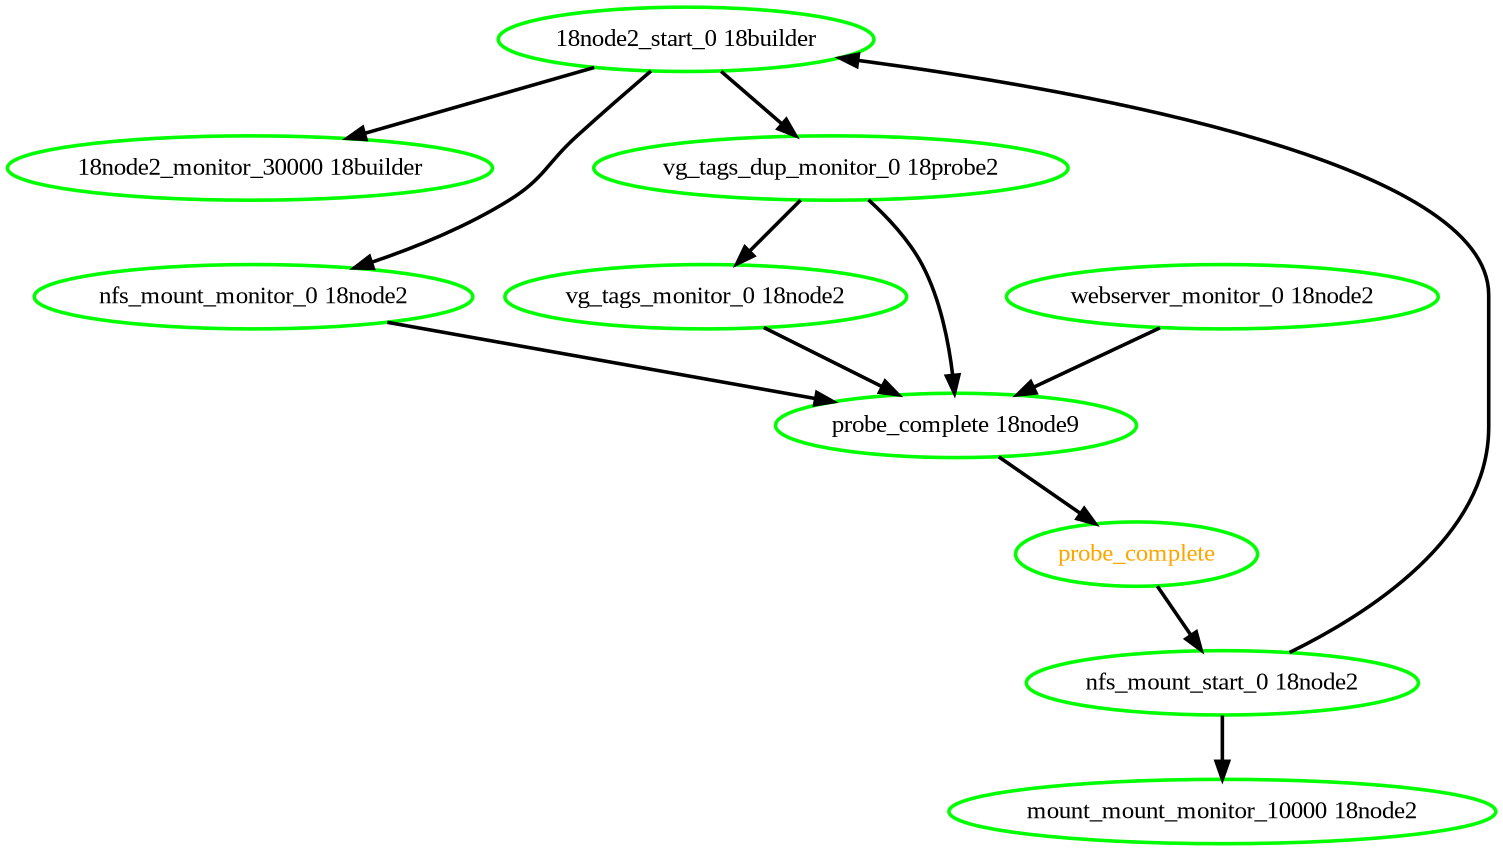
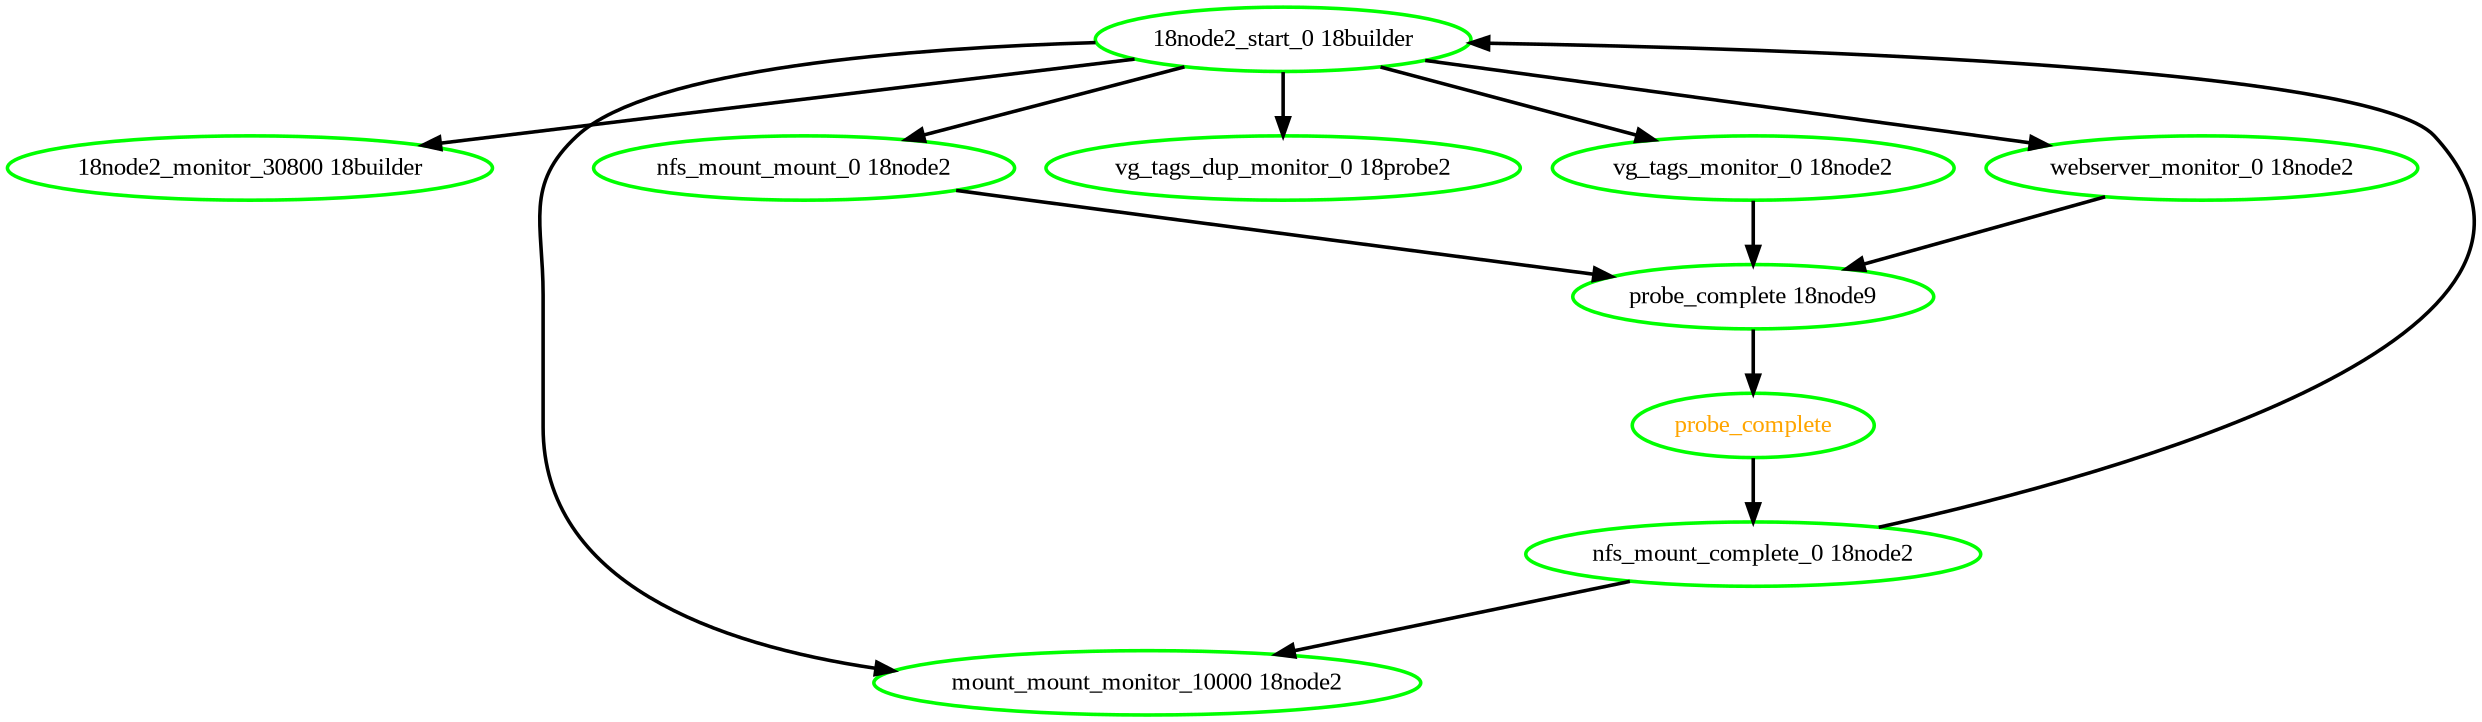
edge "18node2_start_0 18builder" -> "webserver_monitor_0 18node2": added
node "18node2_monitor_30000 18builder": label "18node2_monitor_30000 18builder" -> "18node2_monitor_30800 18builder"
edge "vg_tags_dup_monitor_0 18probe2" -> "vg_tags_monitor_0 18node2": now "18node2_start_0 18builder" -> "vg_tags_monitor_0 18node2"
edge "18node2_start_0 18builder" -> "mount_mount_monitor_10000 18node2": added
edge "vg_tags_dup_monitor_0 18probe2" -> "probe_complete 18node9": removed
node "nfs_mount_monitor_0 18node2": label "nfs_mount_monitor_0 18node2" -> "nfs_mount_mount_0 18node2"
node "nfs_mount_start_0 18node2": label "nfs_mount_start_0 18node2" -> "nfs_mount_complete_0 18node2"
